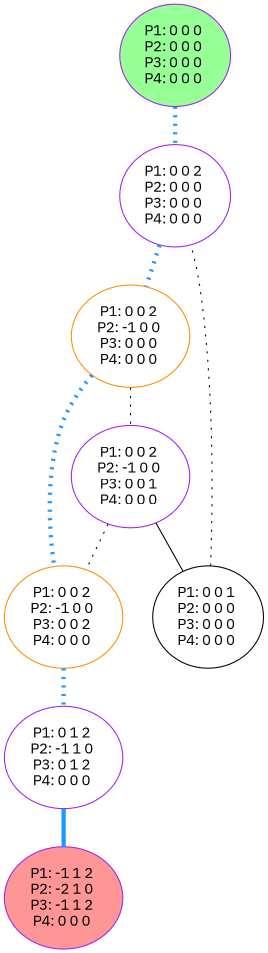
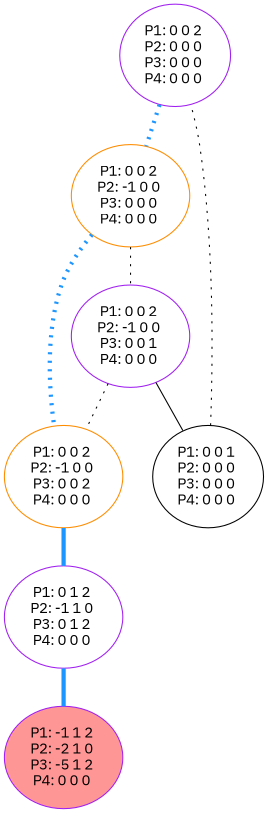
node "P1: 0 0 0 P2: 0 0 0 P3: 0 0 0 P4: 0 0 0": removed
edge "P1: 0 0 2 P2: -1 0 0 P3: 0 0 2 P4: 0 0 0" -- "P1: 0 1 2 P2: -1 1 0 P3: 0 1 2 P4: 0 0 0": style dotted -> solid
node "P1: -1 1 2 P2: -2 1 0 P3: -1 1 2 P4: 0 0 0": label "P1: -1 1 2 P2: -2 1 0 P3: -1 1 2 P4: 0 0 0" -> "P1: -1 1 2 P2: -2 1 0 P3: -5 1 2 P4: 0 0 0"
